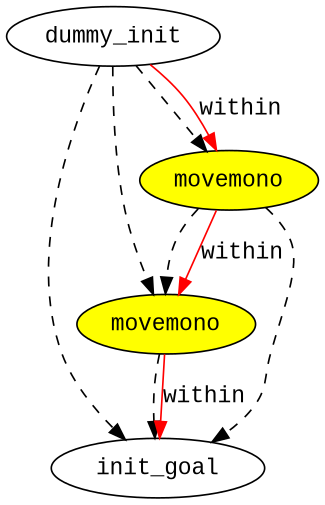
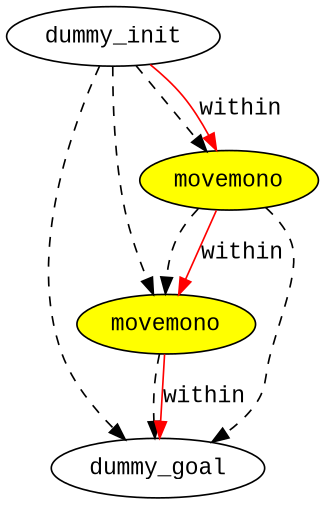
node "init_goal": label "init_goal" -> "dummy_goal"
